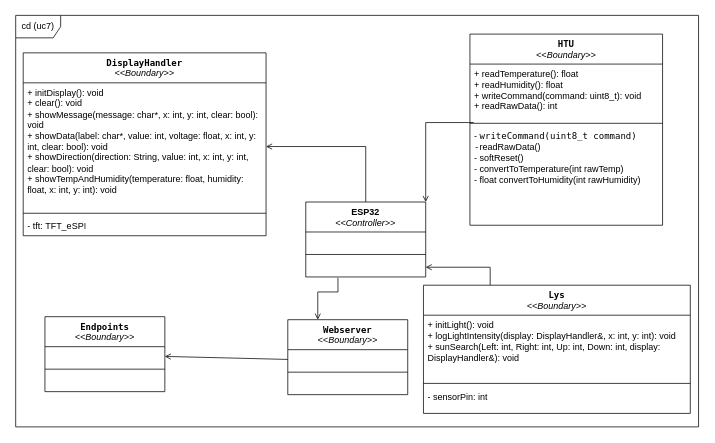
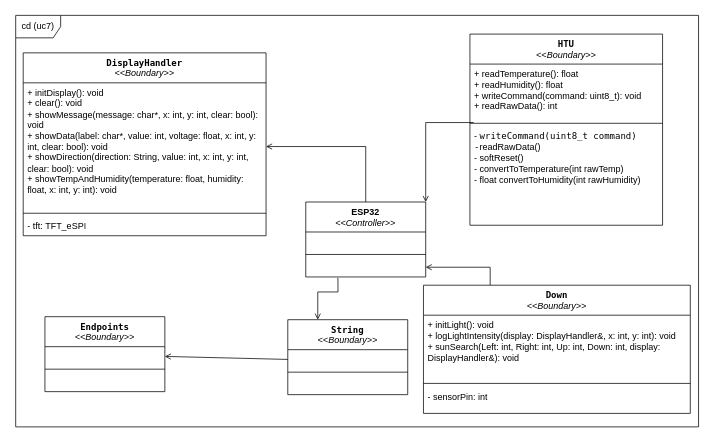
node "Lys <<Boundary>>": label "Lys <<Boundary>>" -> "Down <<Boundary>>"
node "Webserver <<Boundary>>": label "Webserver <<Boundary>>" -> "String <<Boundary>>"
